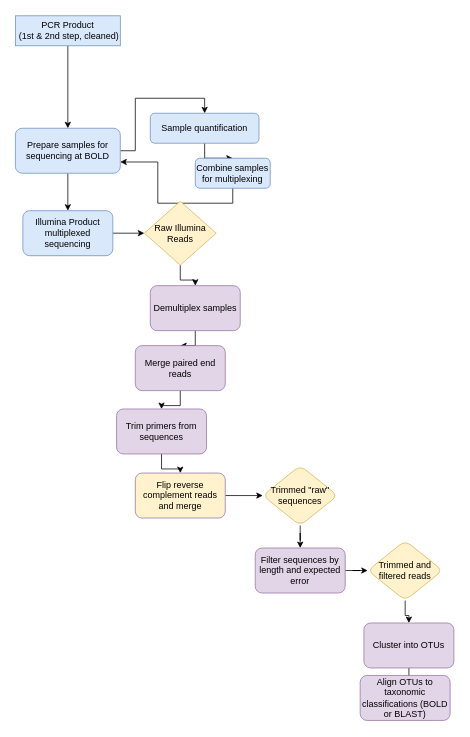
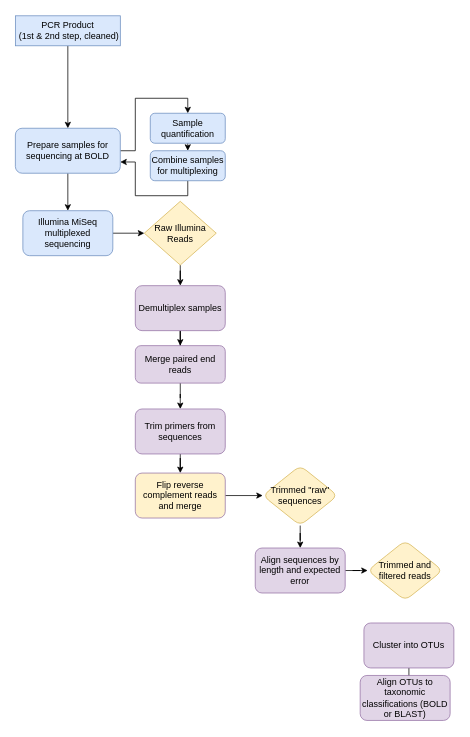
node "Sample quantification": size 109x30 -> 75x30
node "Combine samples for multiplexing": moved (233, 173) -> (188, 165)
node "Illumina Product multiplexed sequencing": label "Illumina Product multiplexed sequencing" -> "Illumina MiSeq multiplexed sequencing"
node "Demultiplex samples": moved (195, 308) -> (180, 308)
node "Merge paired end reads": size 90x45 -> 90x38
node "Trim primers from sequences": moved (162, 431) -> (180, 431)
node "Filter sequences by length and expected error": label "Filter sequences by length and expected error" -> "Align sequences by length and expected error"
edge "Trimmed and filtered reads" -> "Cluster into OTUs": removed
